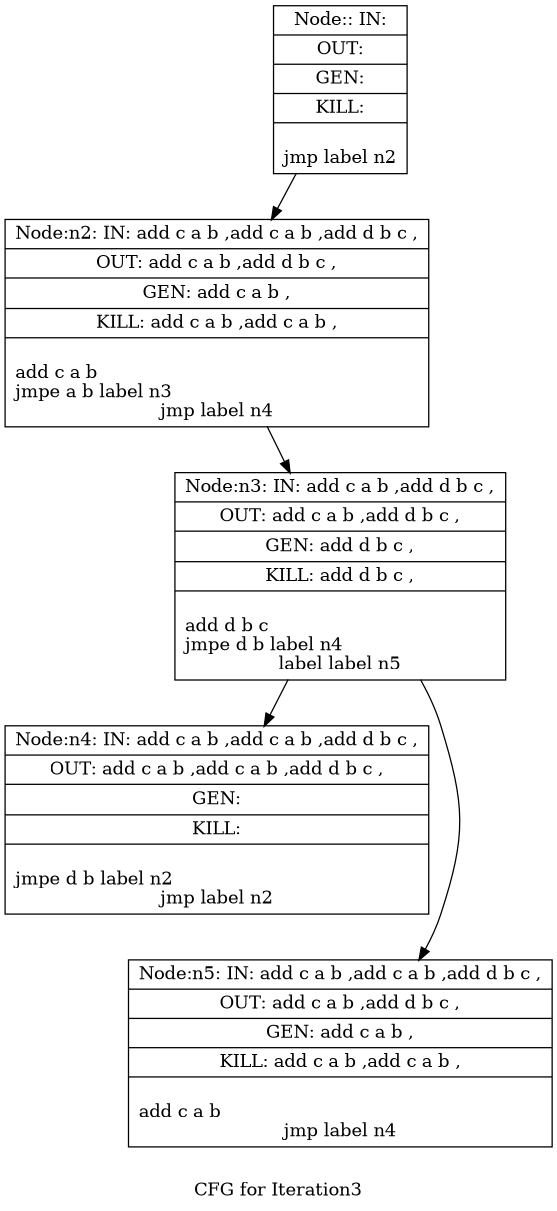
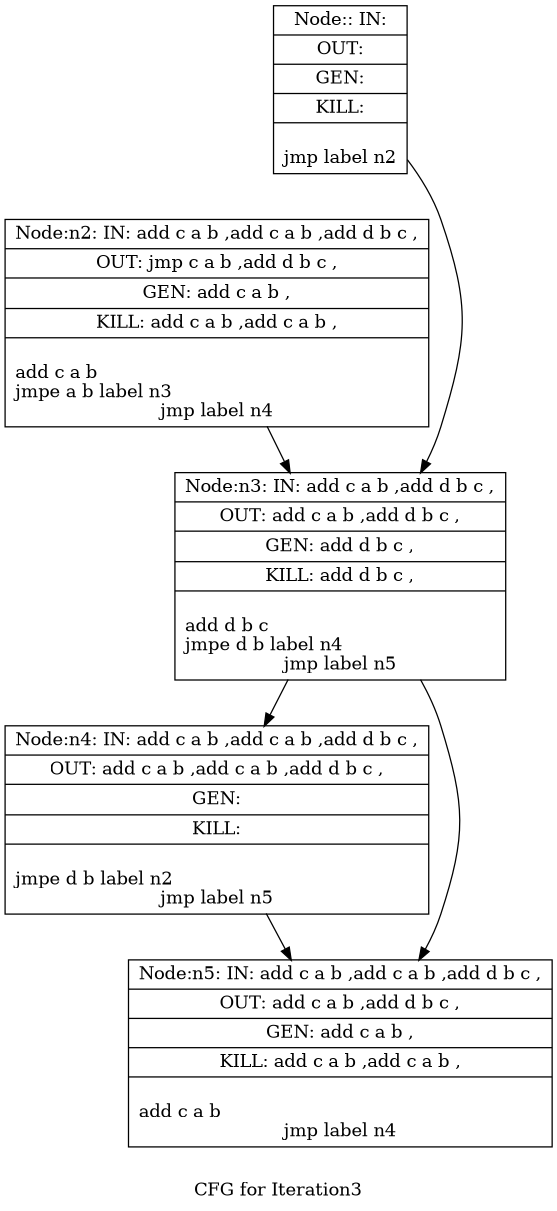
edge "Node:: IN:" -> "Node:n2: IN: add c a b ,add c a b ,add d b c ,": now "Node:: IN:" -> "Node:n3: IN: add c a b ,add d b c ,"
node "Node:n2: IN: add c a b ,add c a b ,add d b c ,": text "OUT: add c a b ,add d b c ," -> "OUT: jmp c a b ,add d b c ,"
node "Node:n3: IN: add c a b ,add d b c ,": text "label label n5" -> "jmp label n5"
node "Node:n4: IN: add c a b ,add c a b ,add d b c ,": text "jmp label n2" -> "jmp label n5"
edge "Node:n4: IN: add c a b ,add c a b ,add d b c ," -> "Node:n5: IN: add c a b ,add c a b ,add d b c ,": added
